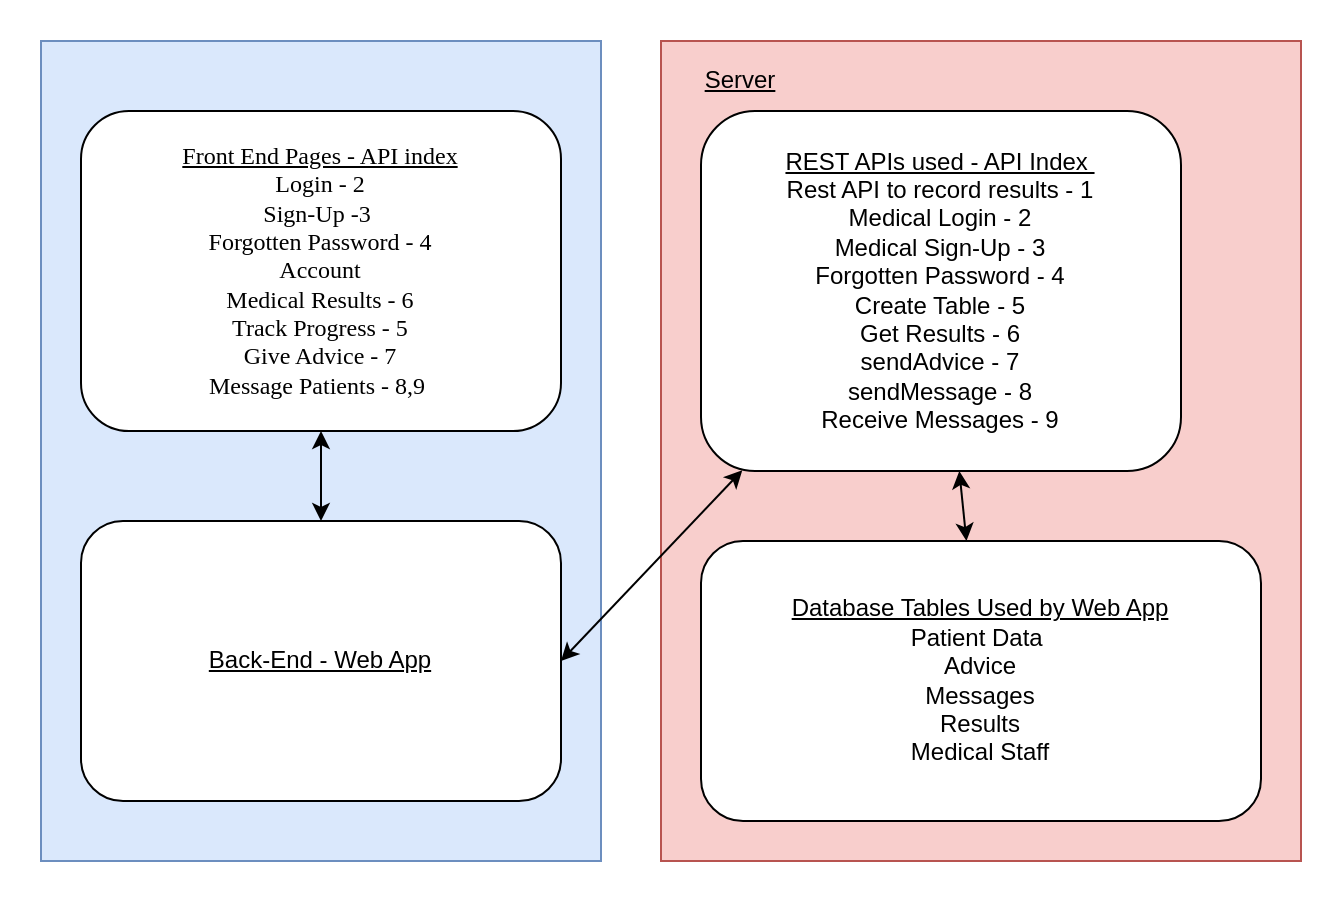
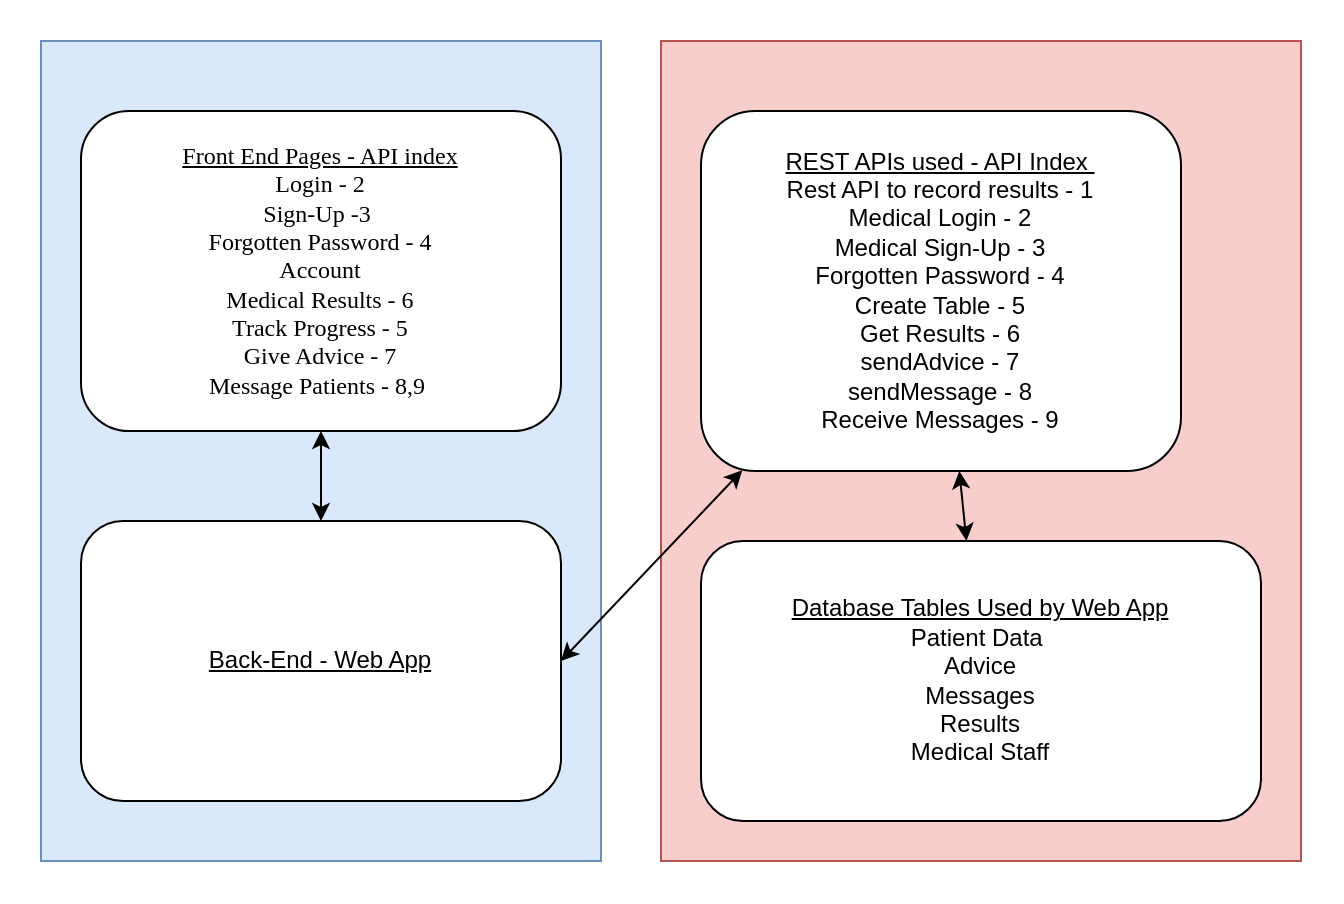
node "Server": removed
